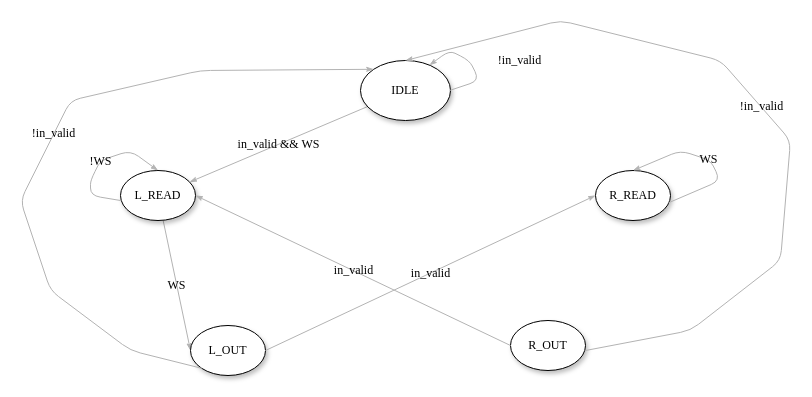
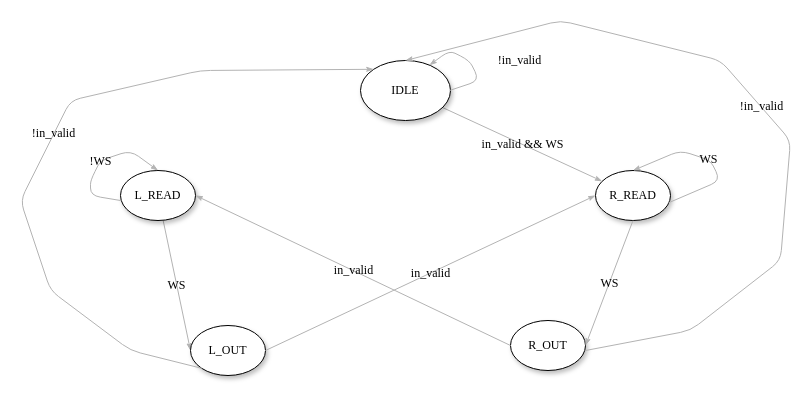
edge "IDLE" -> "L_READ": now "IDLE" -> "R_READ"
edge "R_READ" -> "R_OUT": added, label "WS"
